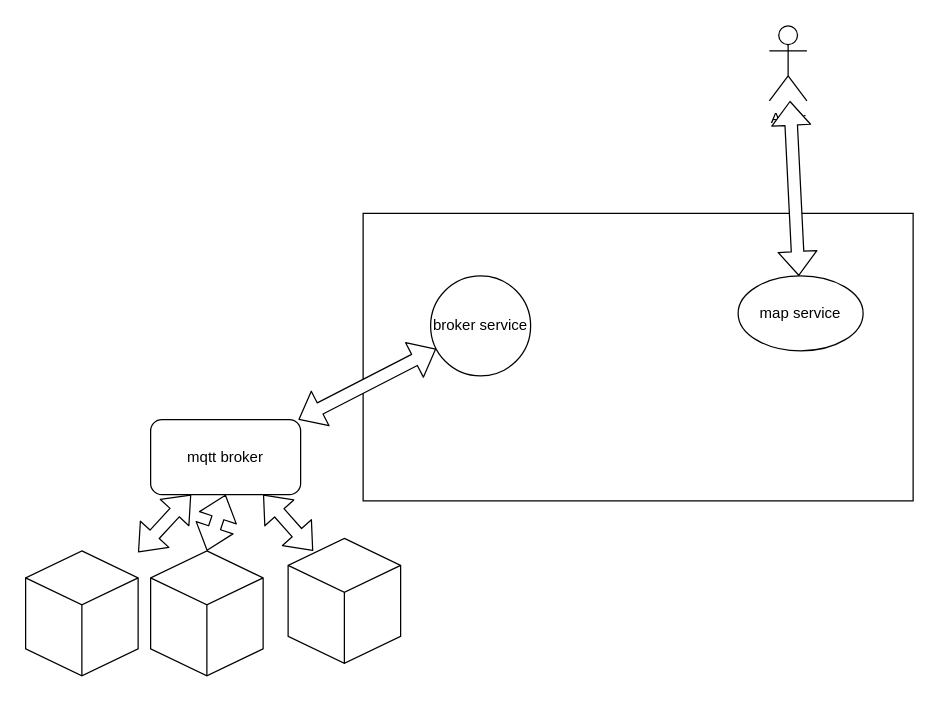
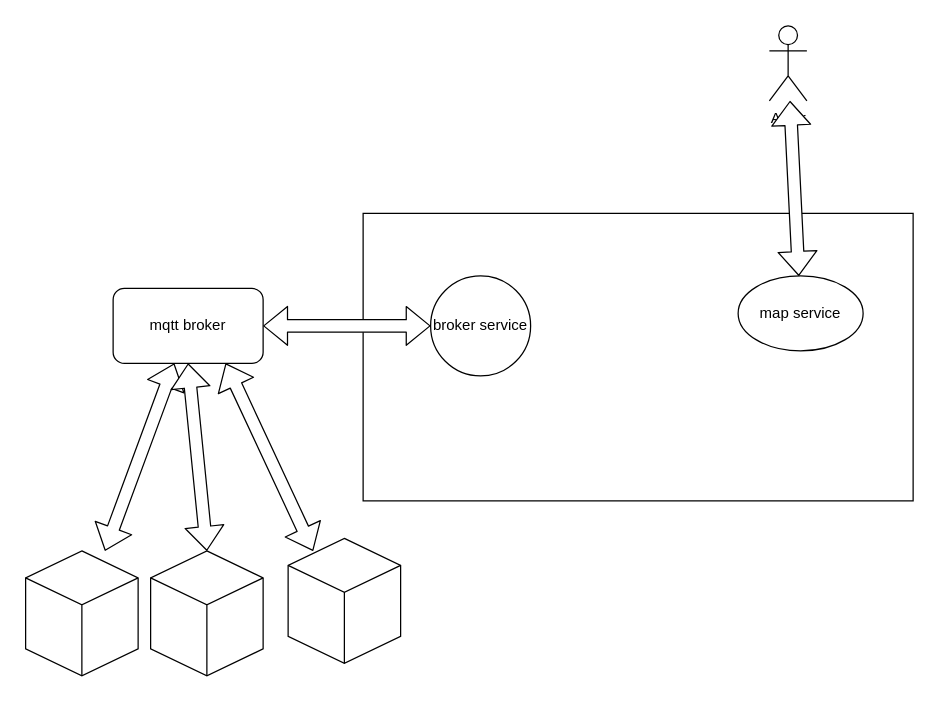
node "mqtt broker": moved (226, 457) -> (188, 326)
